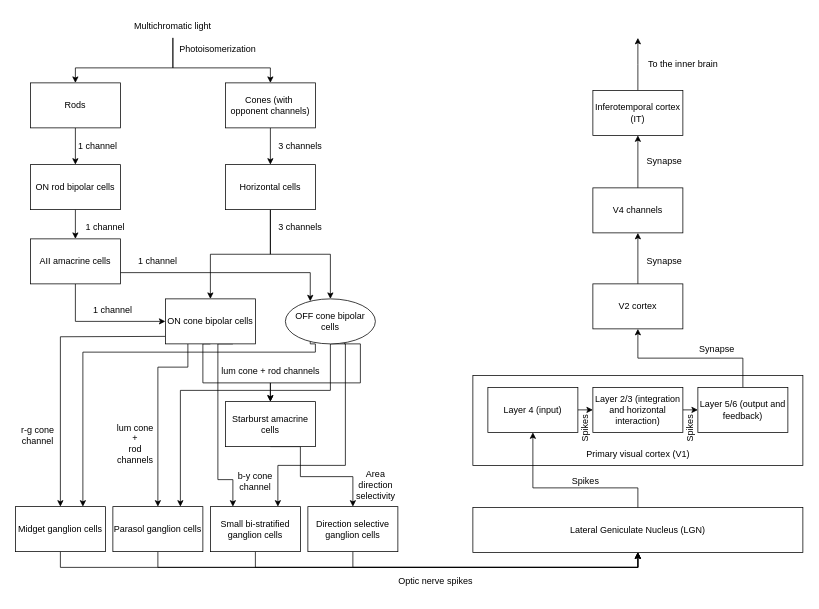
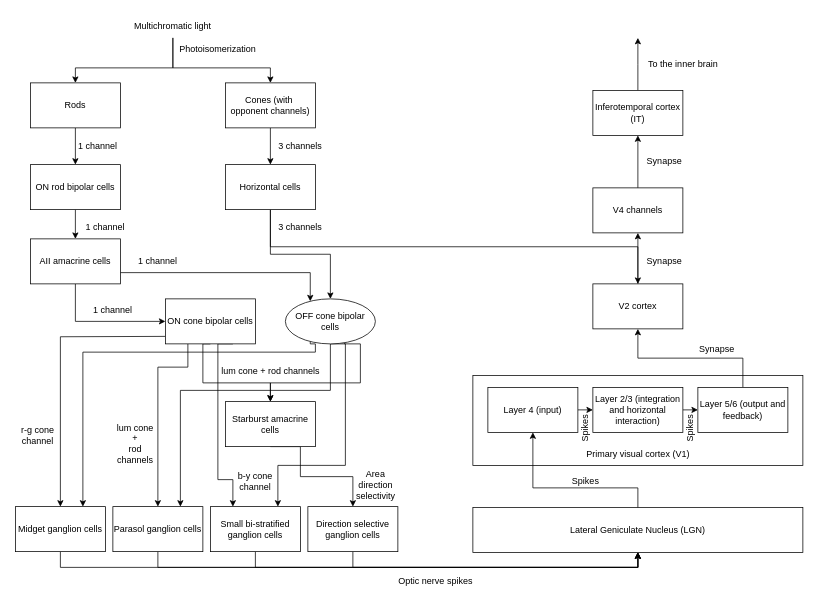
edge "Horizontal cells" -> "ON cone bipolar cells": now "Horizontal cells" -> "V2 cortex"
